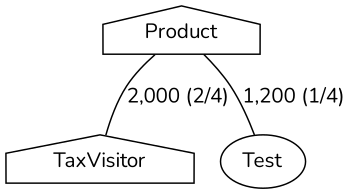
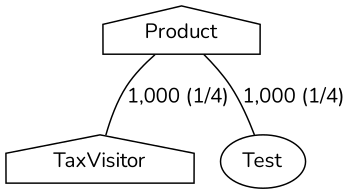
edge "Product" -- "TaxVisitor": label "2,000 (2/4)" -> "1,000 (1/4)"
edge "Product" -- "Test": label "1,200 (1/4)" -> "1,000 (1/4)"
